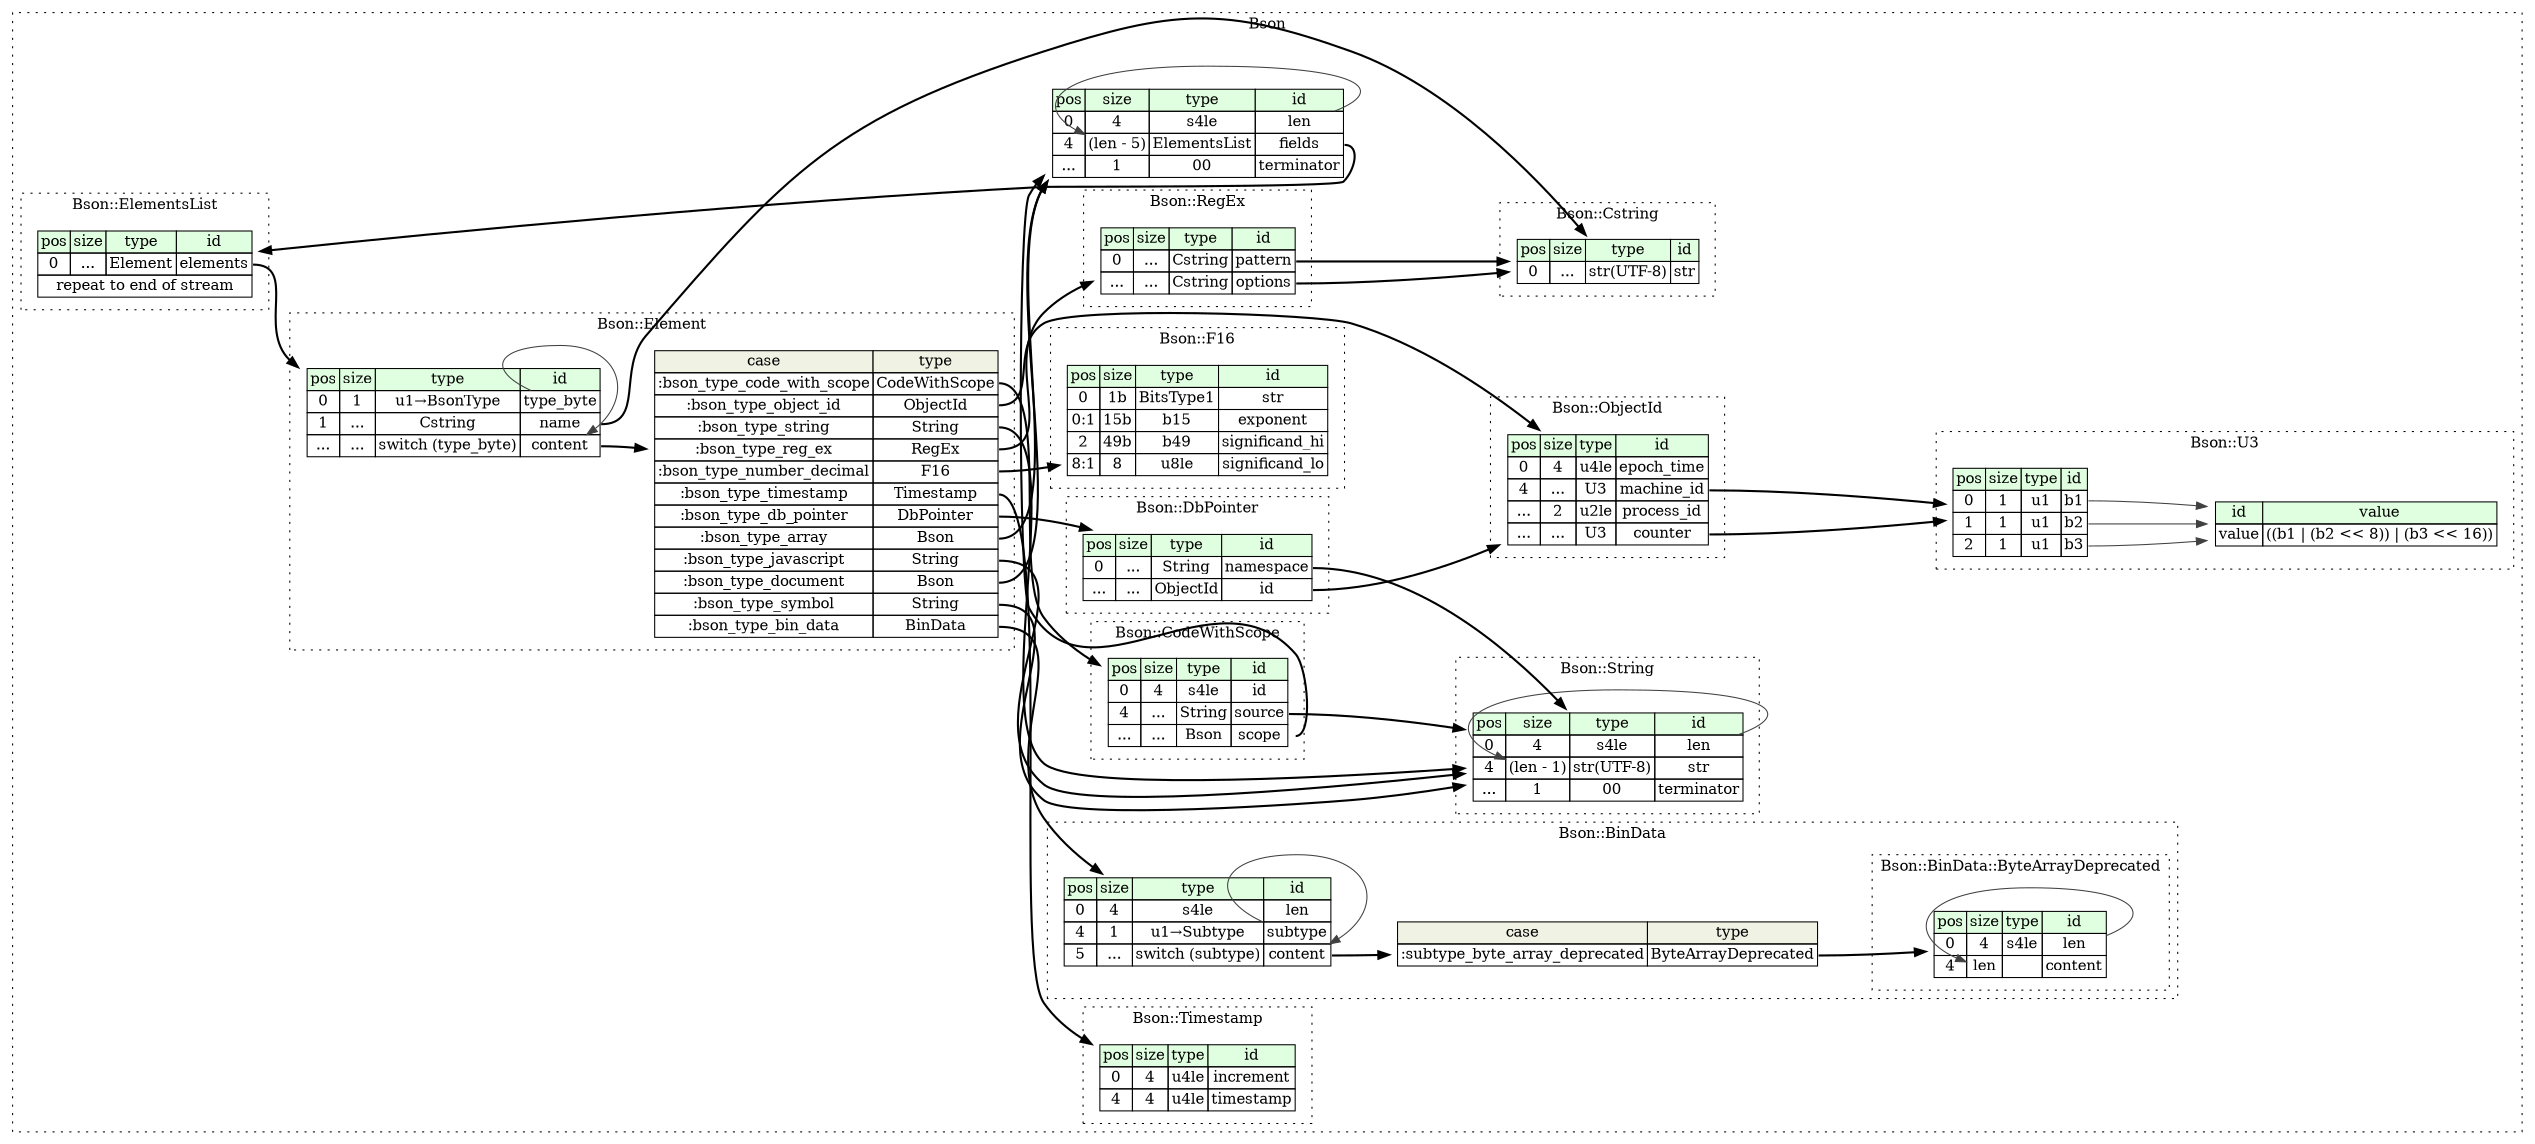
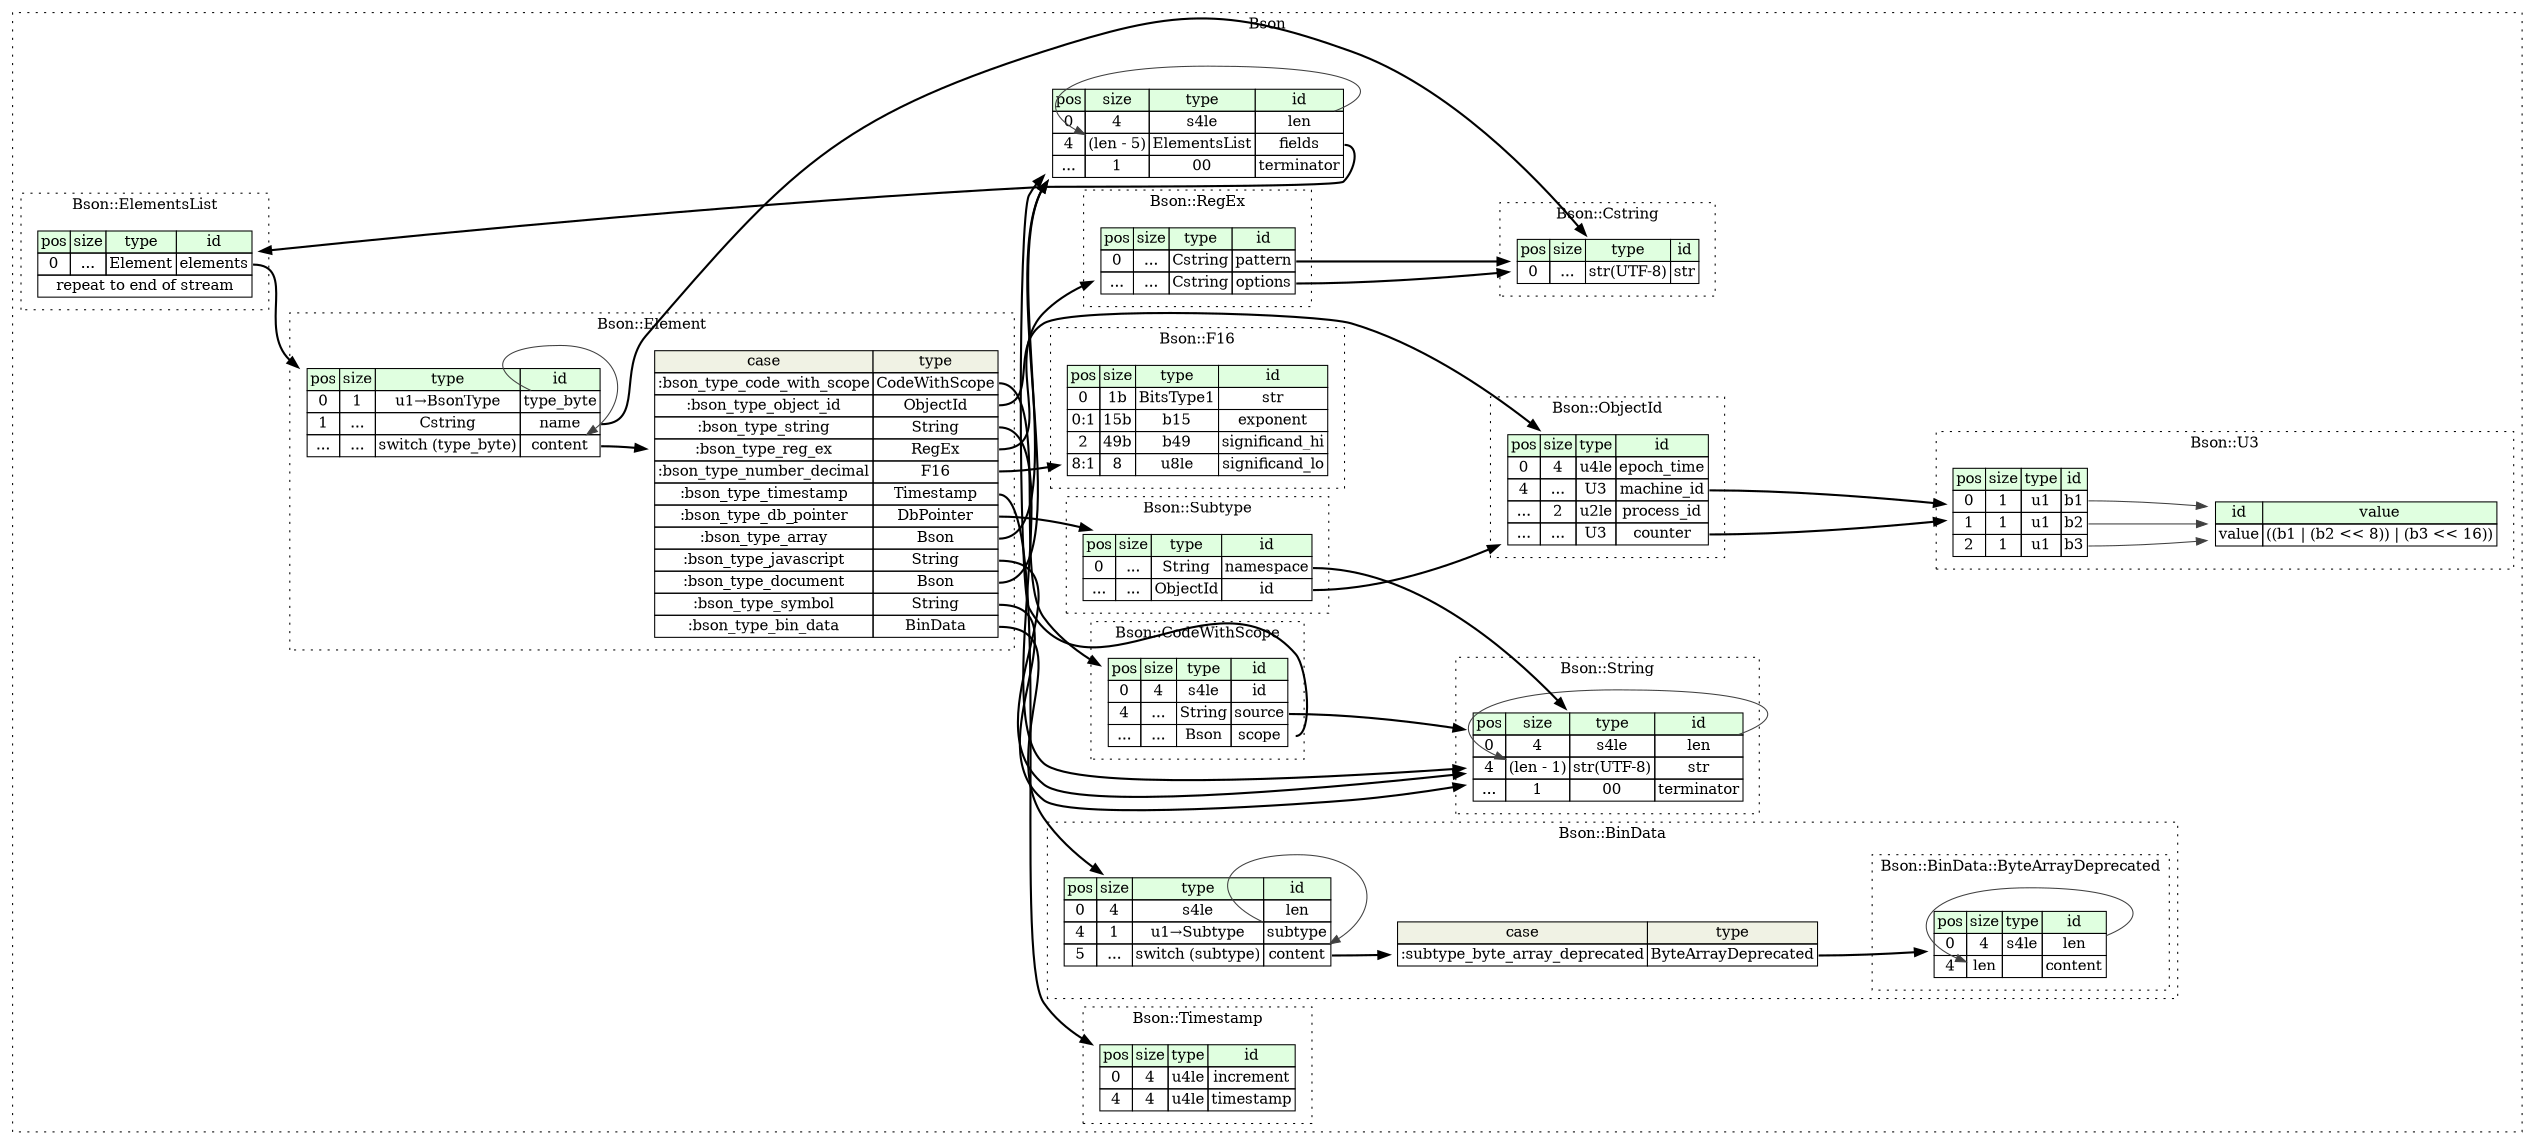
cluster "Bson::DbPointer": label "Bson::DbPointer" -> "Bson::Subtype"
